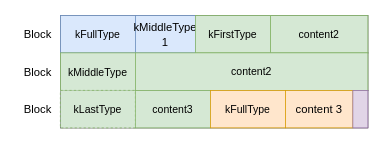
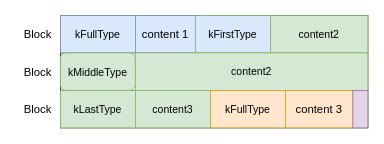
node "kMiddleType 1": label "kMiddleType 1" -> "content 1"
node "kFirstType": fillcolor #d5e8d4 -> #dae8fc
node "kMiddleType": shape rectangle -> rounded rectangle
node "kLastType": style dashed -> solid
